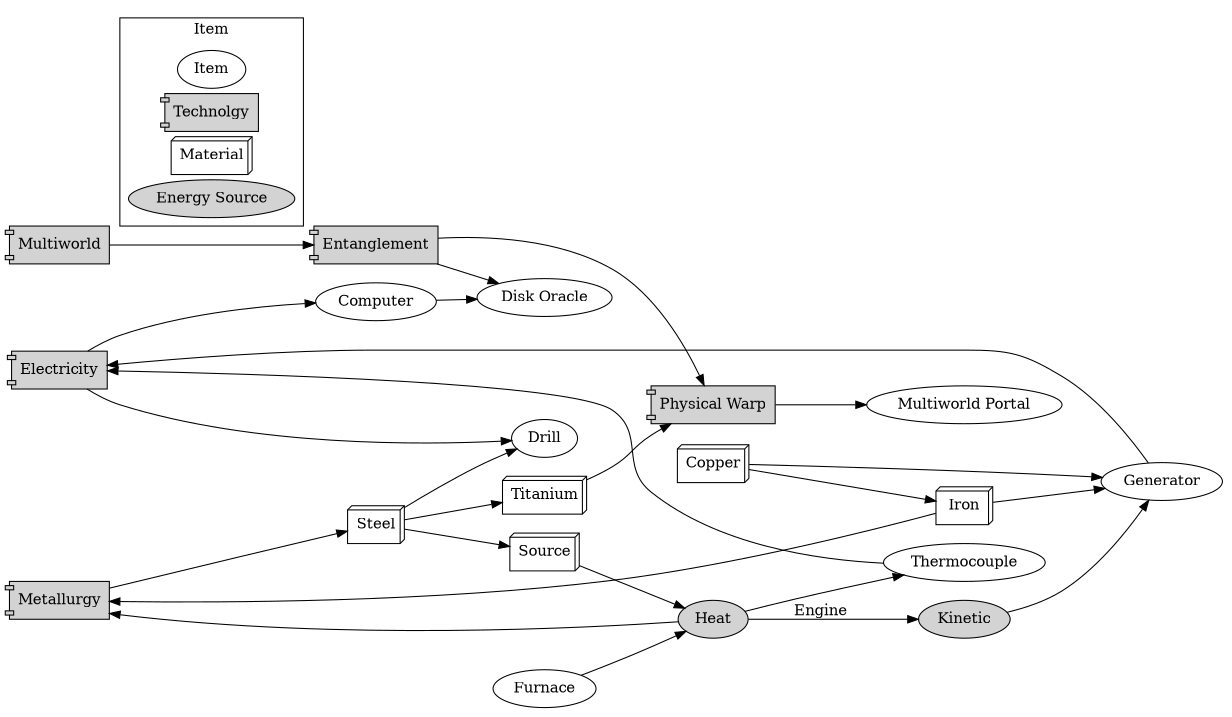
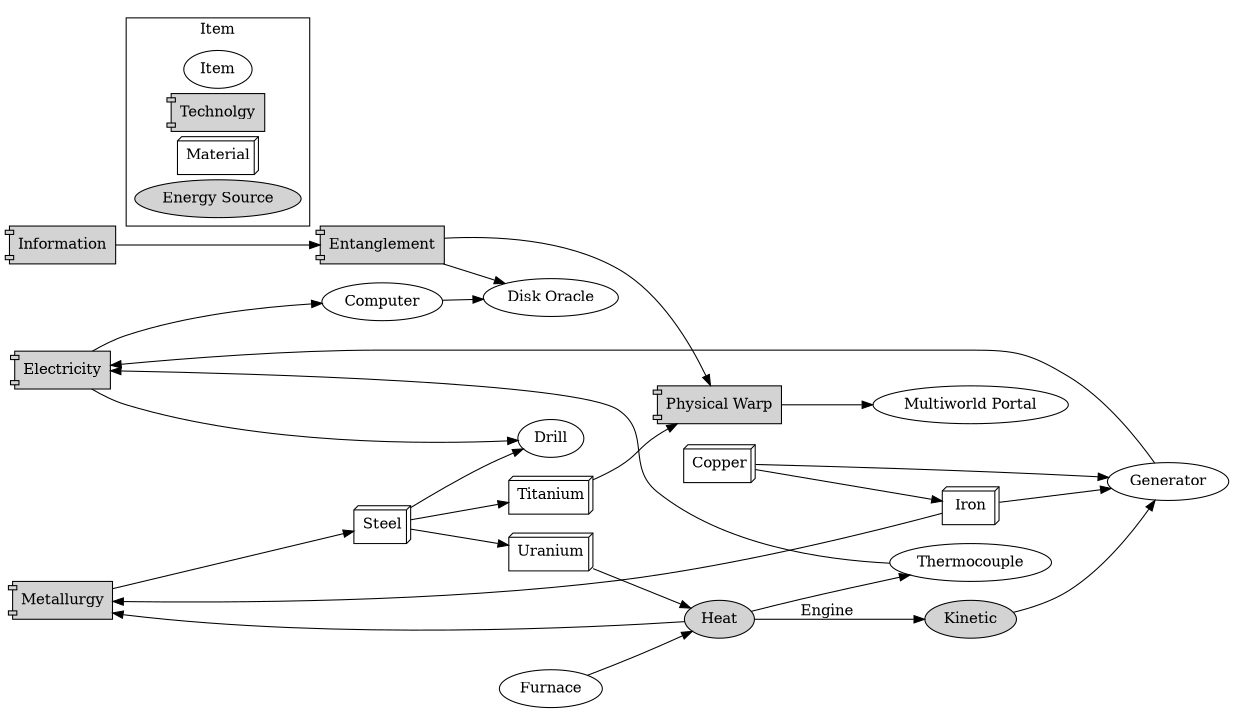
node "Multiworld": label "Multiworld" -> "Information"
node "Source": label "Source" -> "Uranium"
